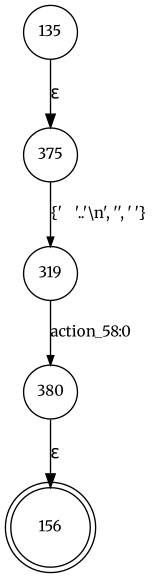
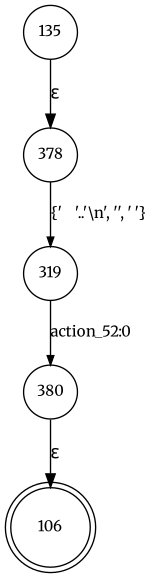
node "375": label "375" -> "378"
edge "319" -> "380": label "action_58:0" -> "action_52:0"
node "156": label "156" -> "106"
